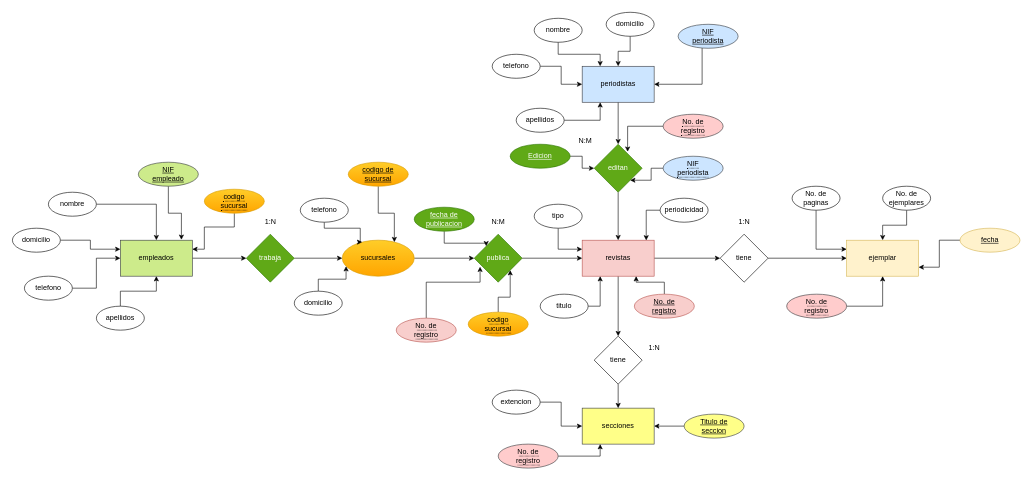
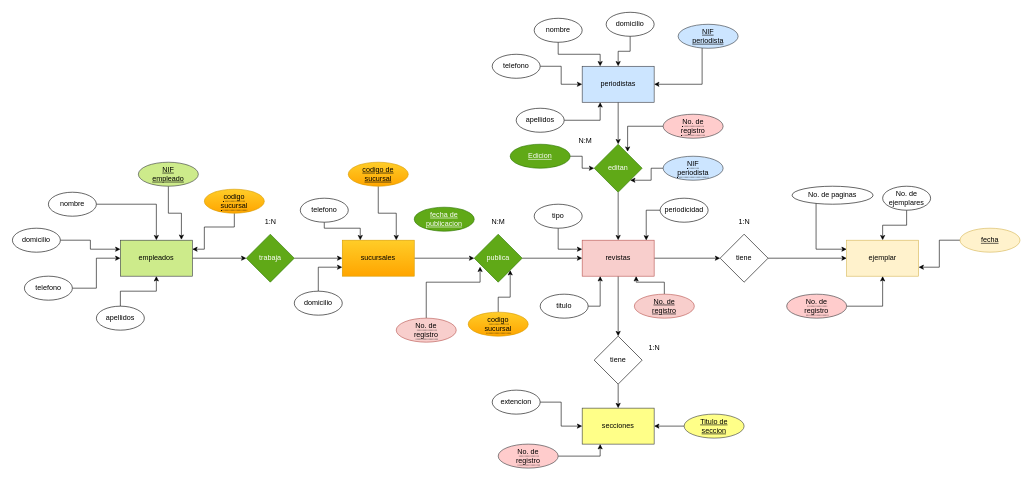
node "No. de paginas": size 48x24 -> 81x18
edge "fecha de publicacion" -> "publica": removed
node "sucursales": shape ellipse -> rectangle
